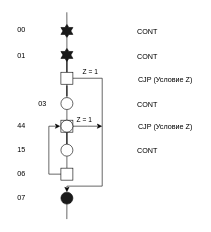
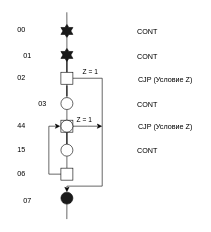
node "01": moved (21, 56) -> (27, 56)
node "02": added
node "07": moved (21, 198) -> (27, 201)
